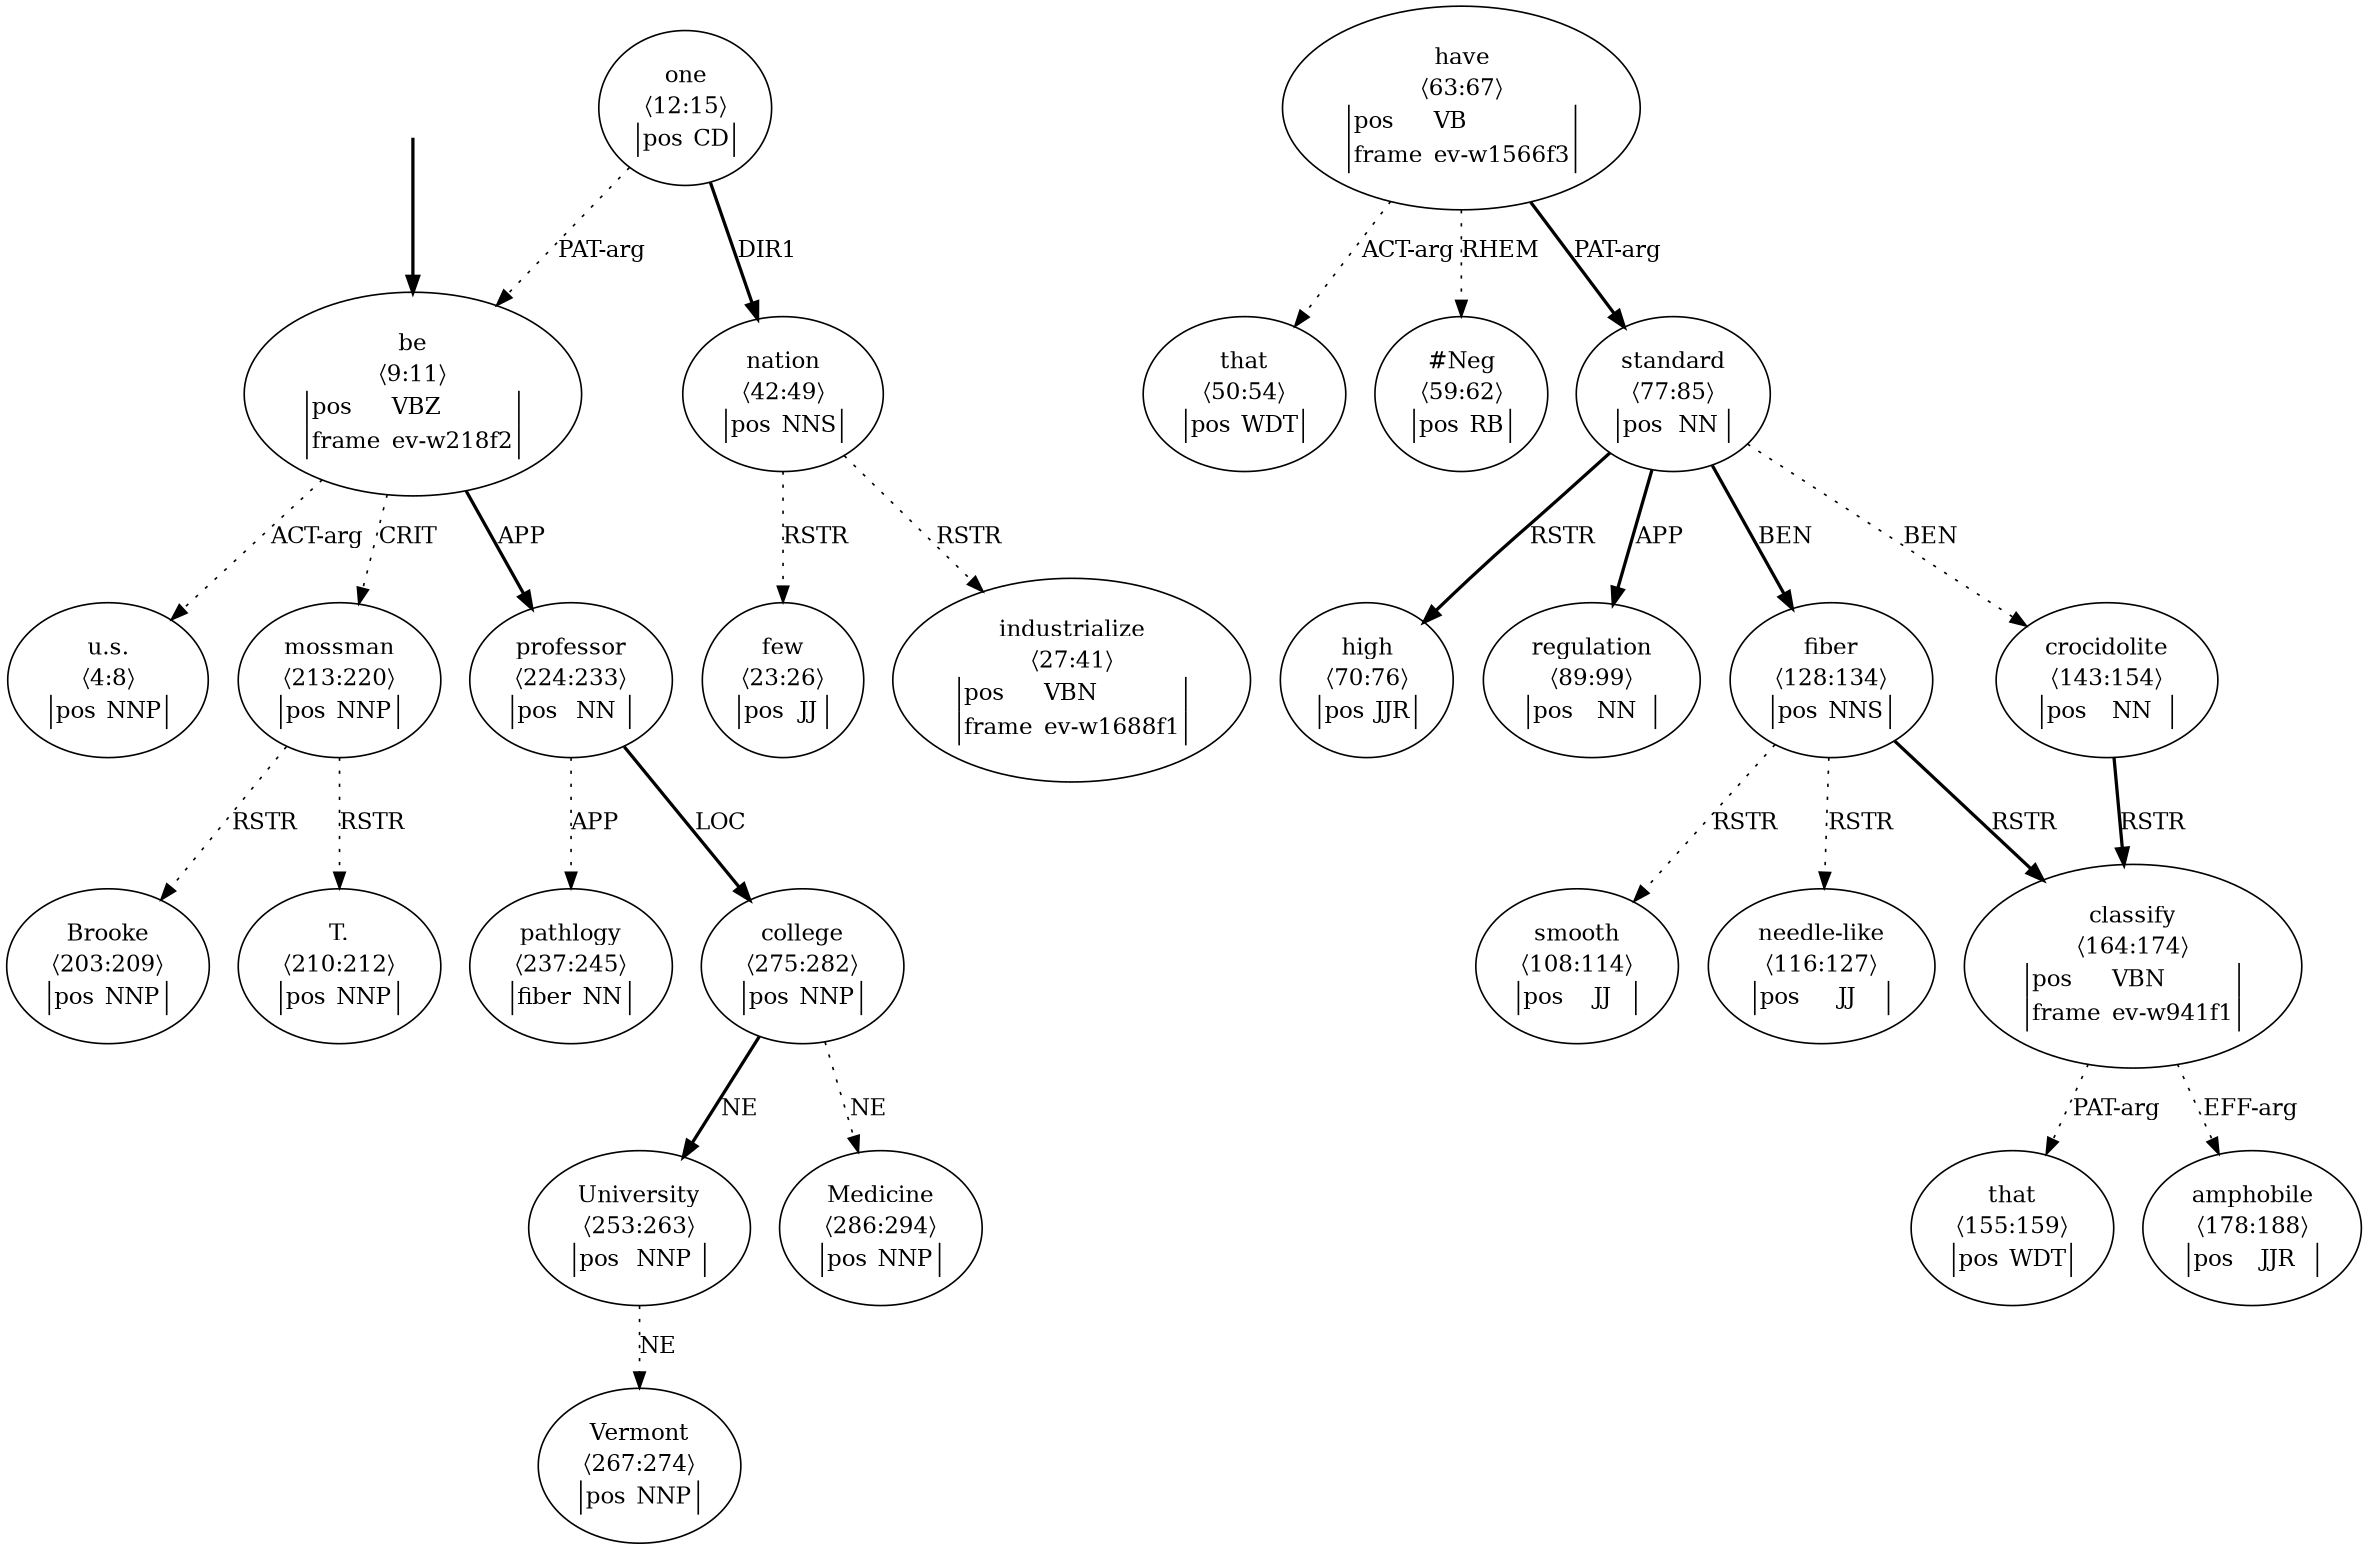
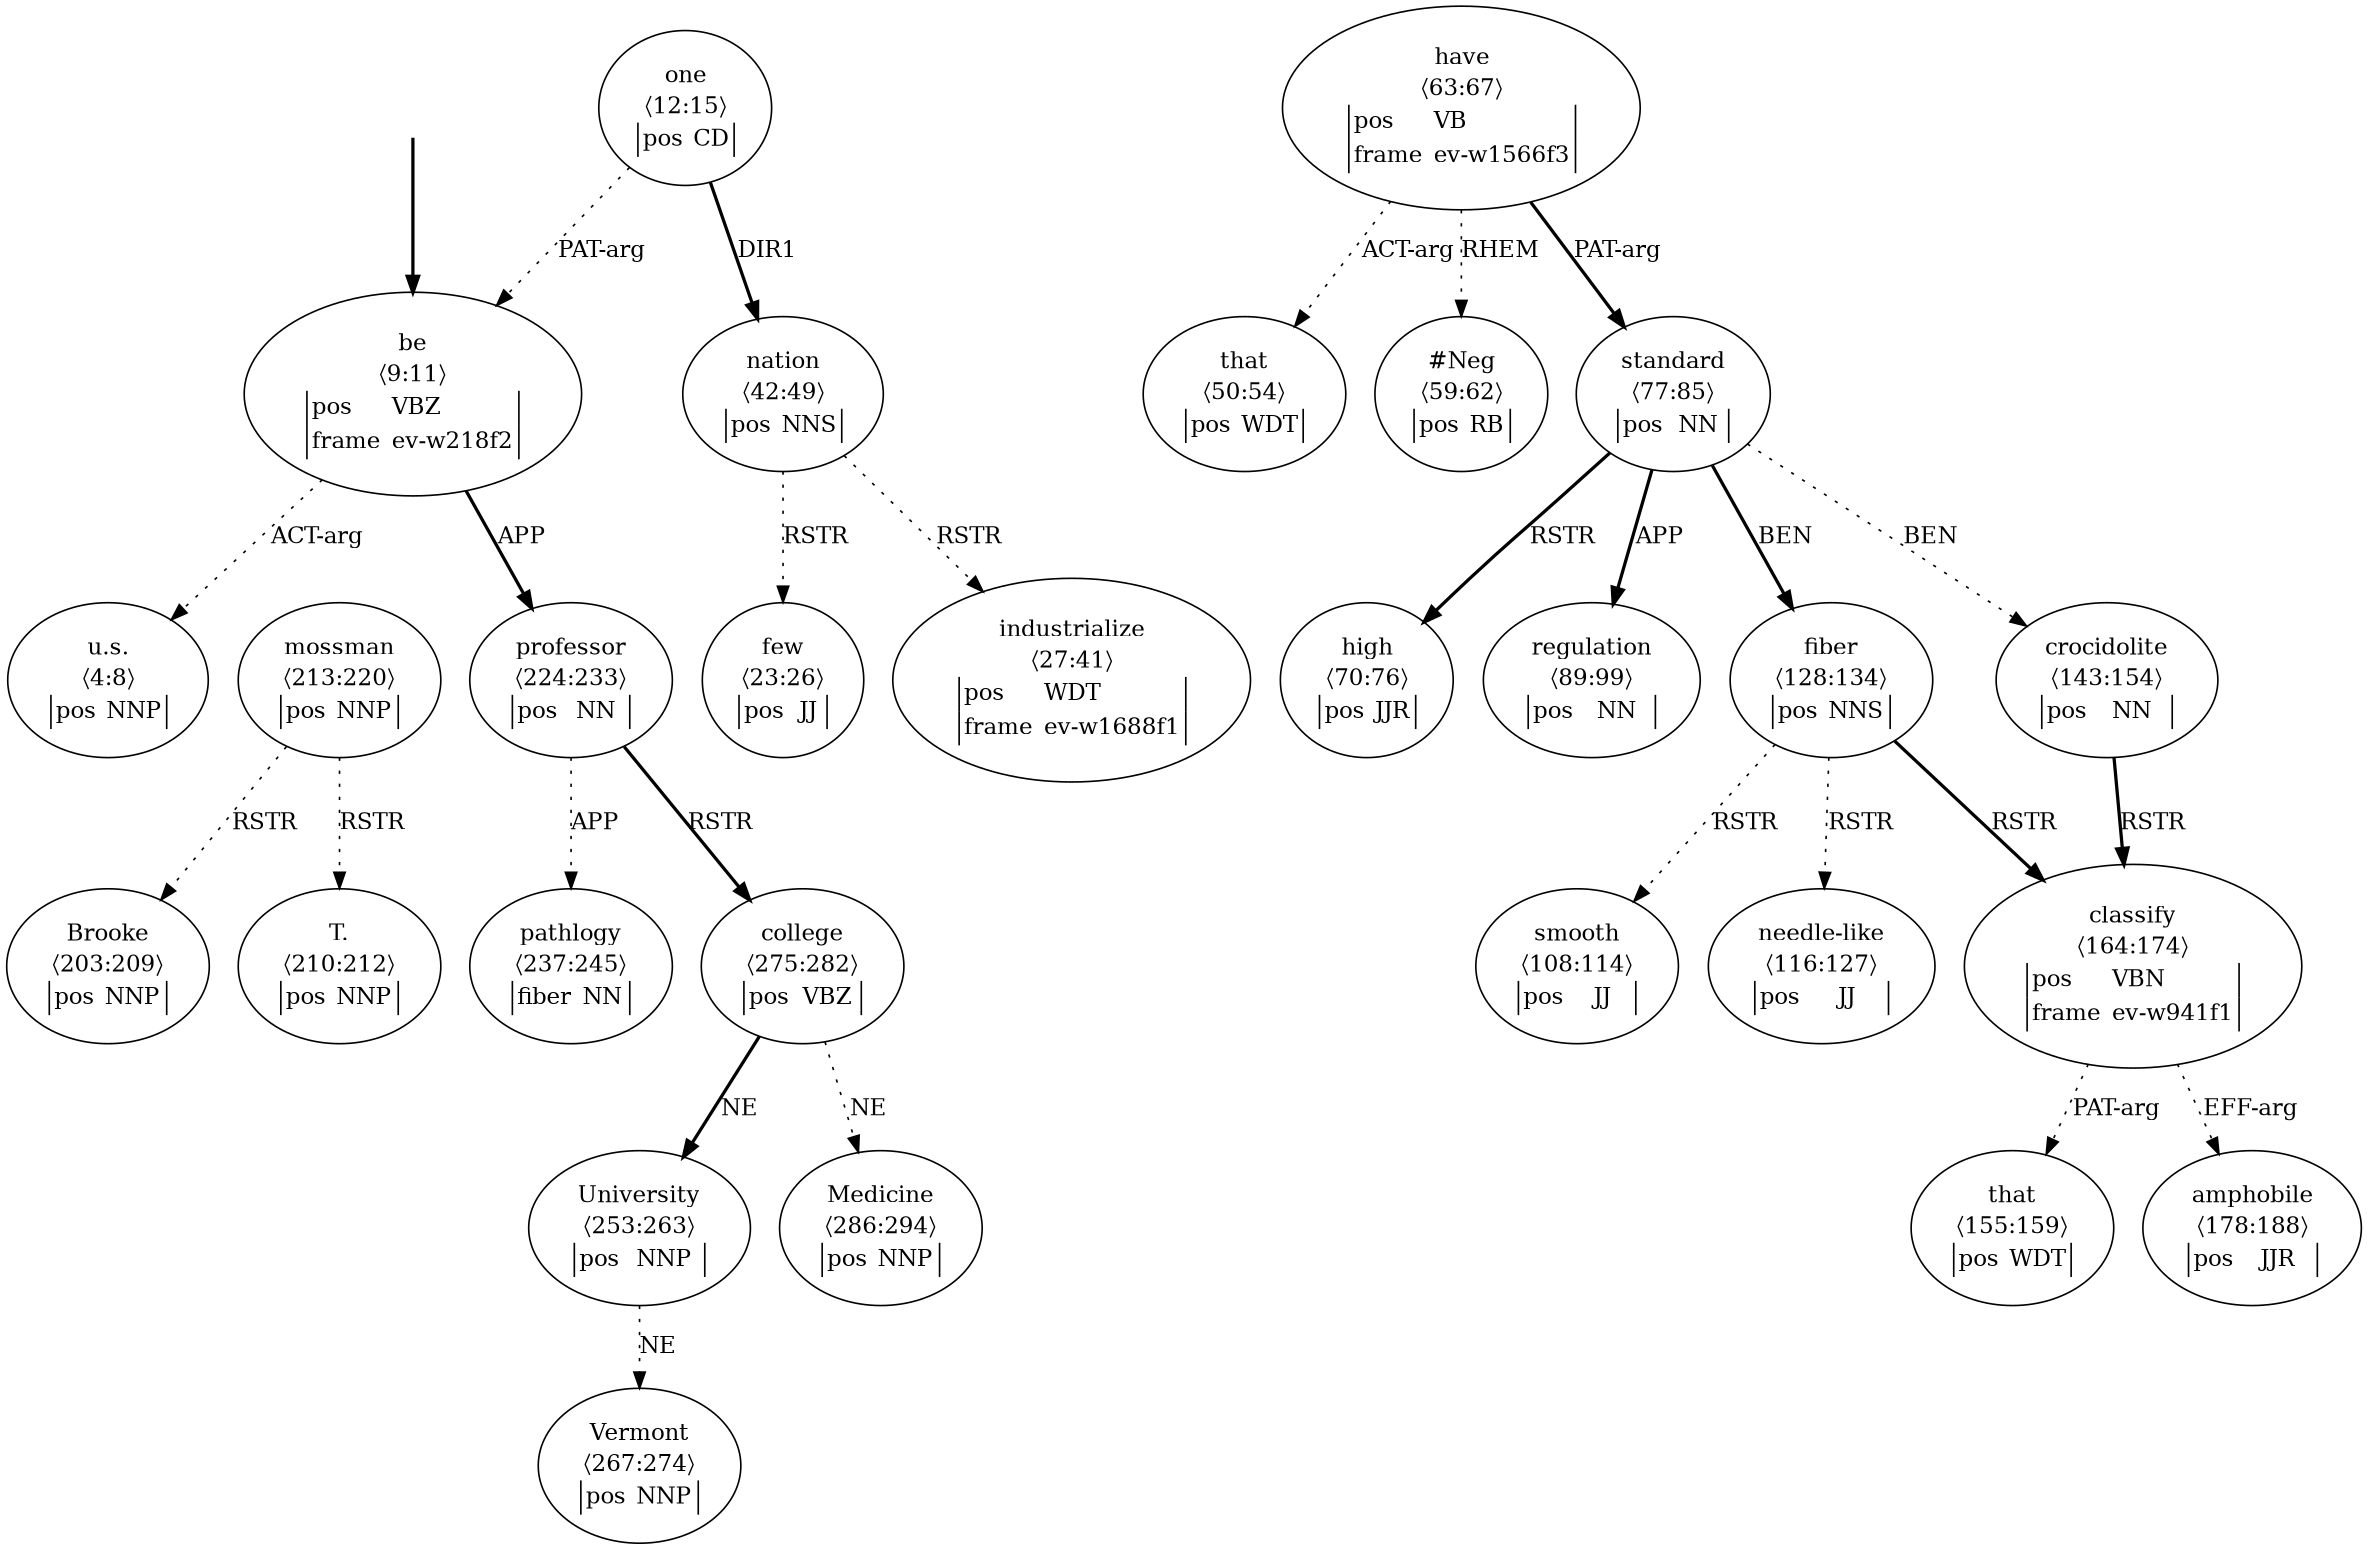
edge "be" -> "mossman": removed, label "CRIT"
node "industrialize": text "VBN" -> "WDT"
edge "professor" -> "college": label "LOC" -> "RSTR"
node "college": text "NNP" -> "VBZ"
